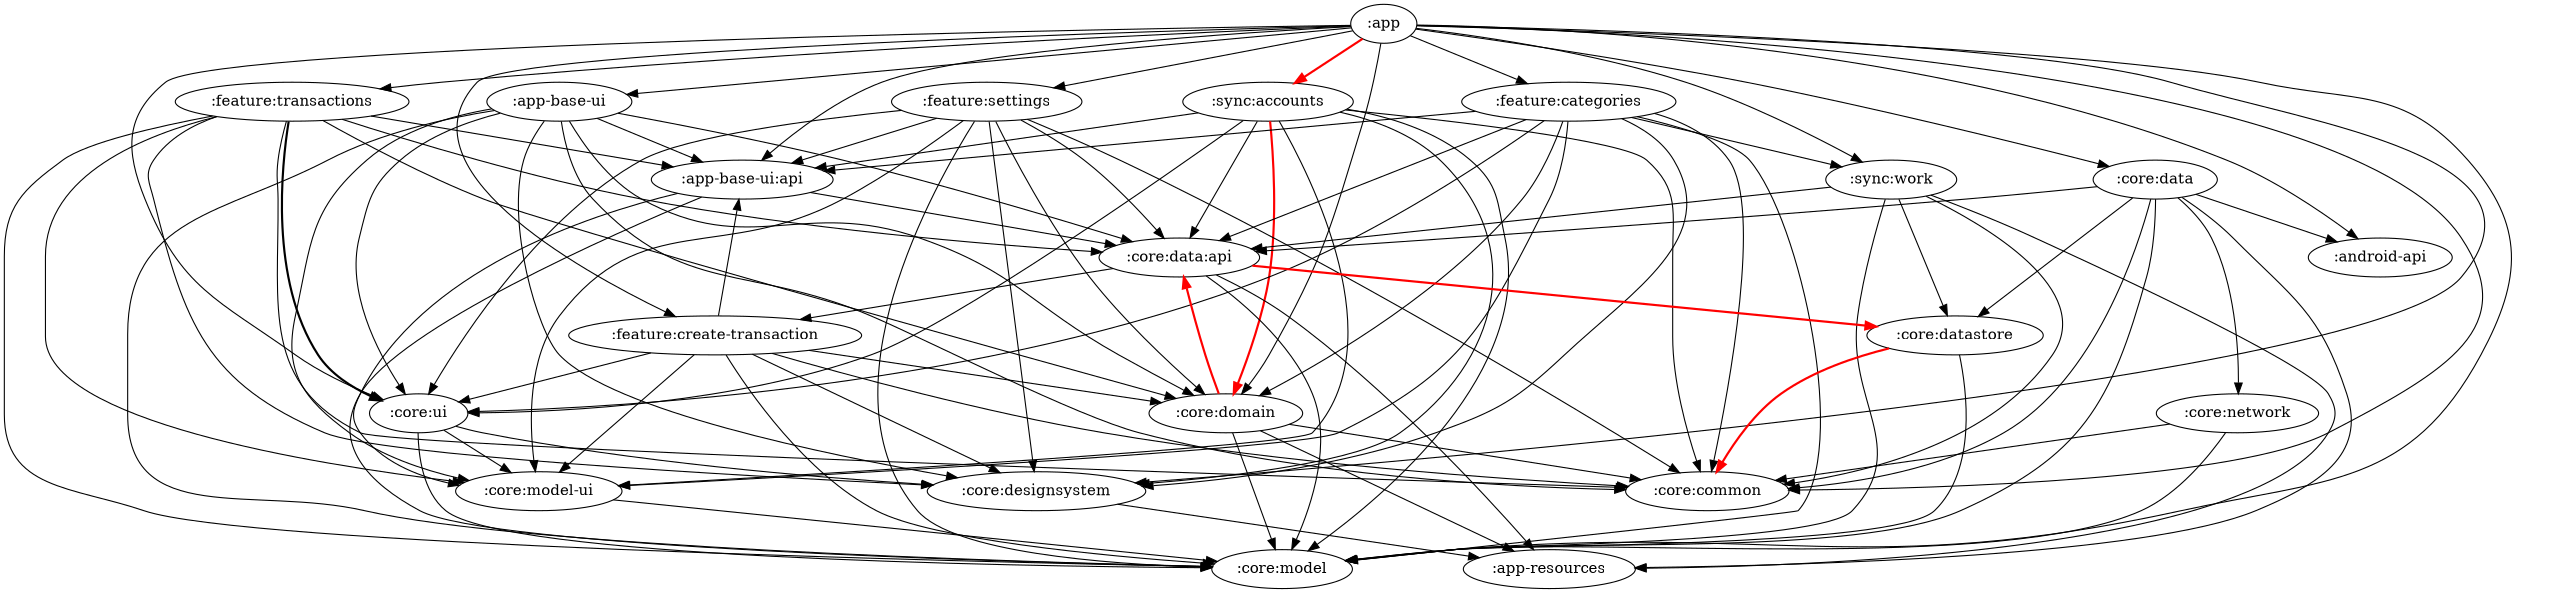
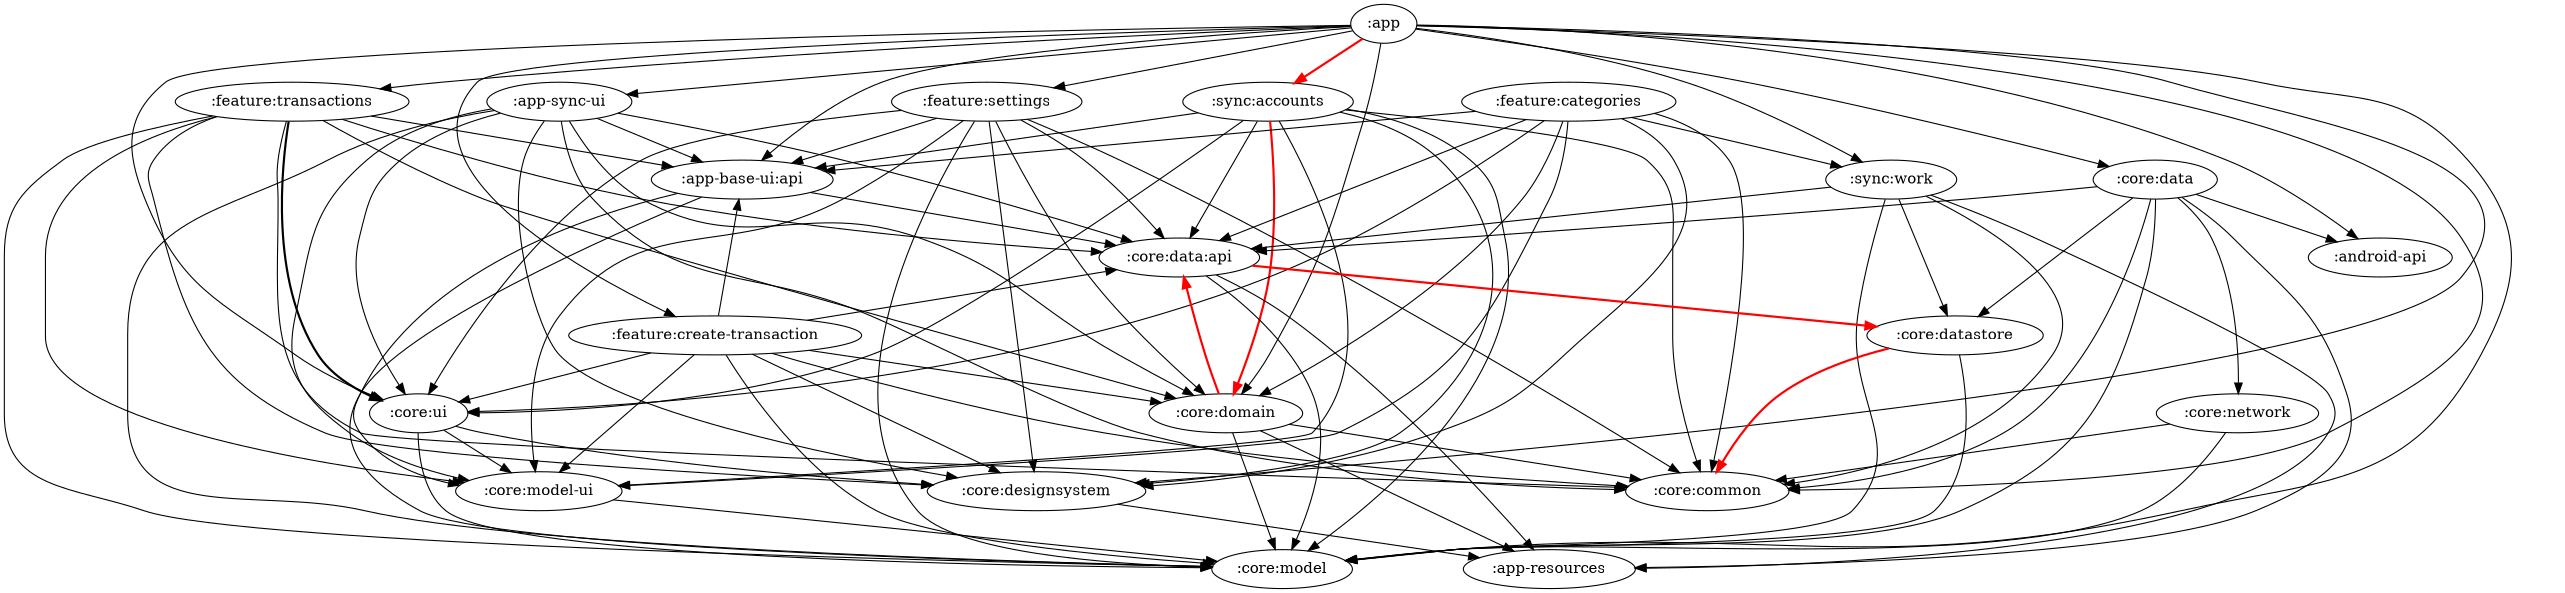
edge ":app" -> ":feature:categories": removed
node ":app-base-ui": label ":app-base-ui" -> ":app-sync-ui"
edge ":core:data:api" -> ":feature:create-transaction": reversed
edge ":feature:categories" -> ":core:model": removed
